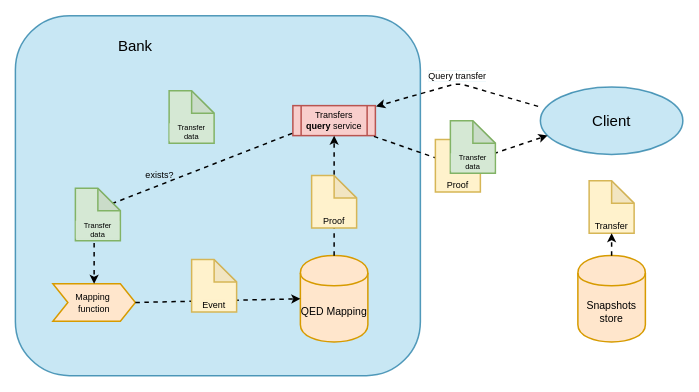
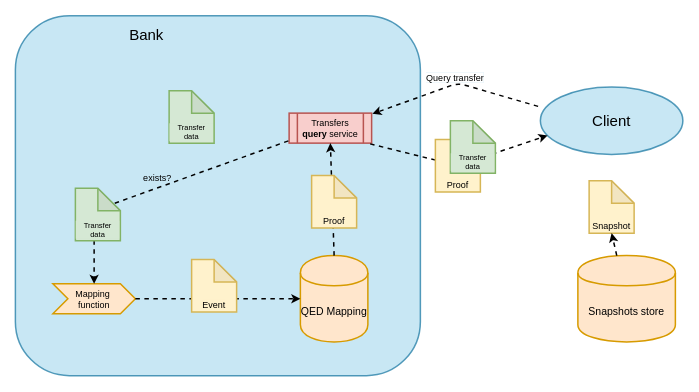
node "Bank": moved (135, 45) -> (147, 34)
node "Transfers query service": moved (334, 120) -> (330, 128)
node "Transfer": label "Transfer" -> "Snapshot"
node "Snapshots store": size 68x86 -> 98x86
node "Mapping function": size 83x38 -> 83x30
